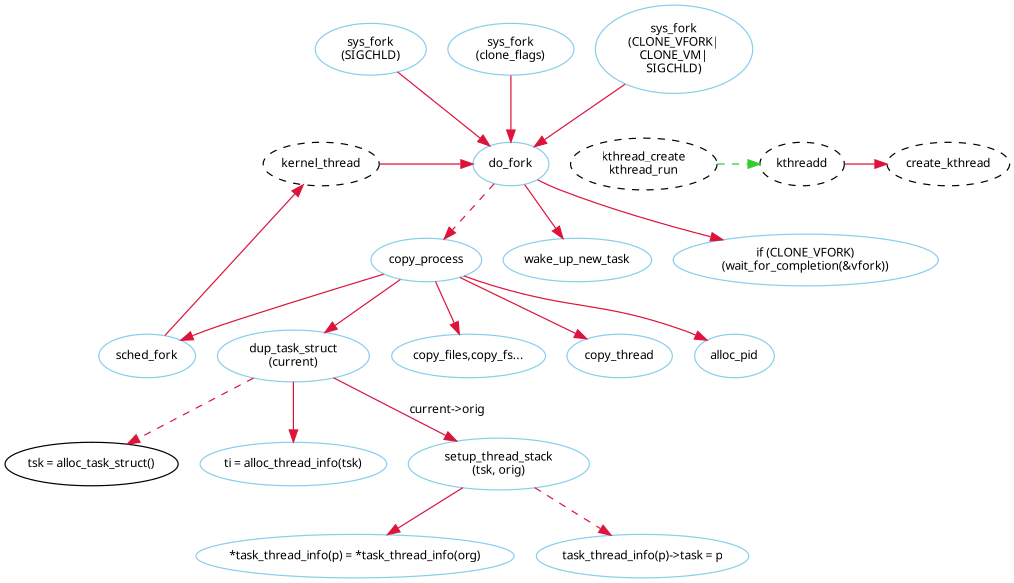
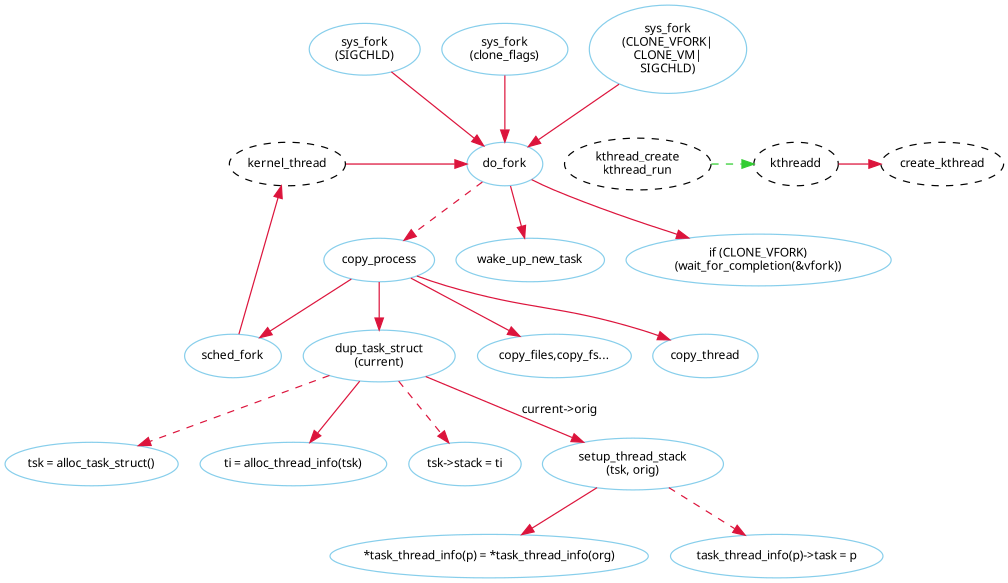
node "alloc_pid": removed
node "tsk = alloc_task_struct()": color black -> skyblue
node "tsk->stack = ti": added
